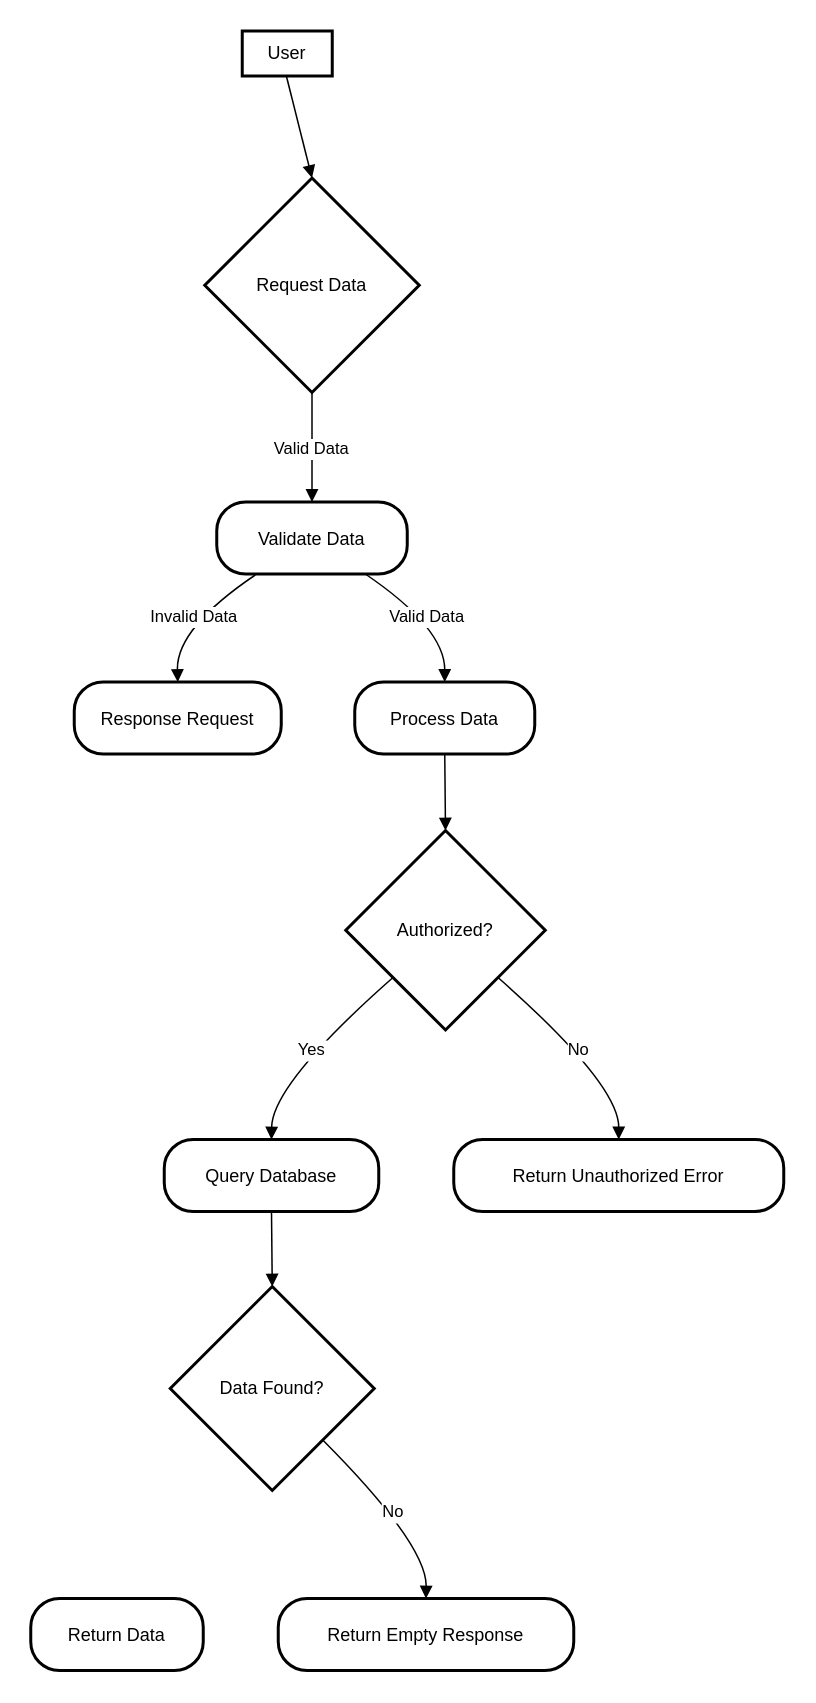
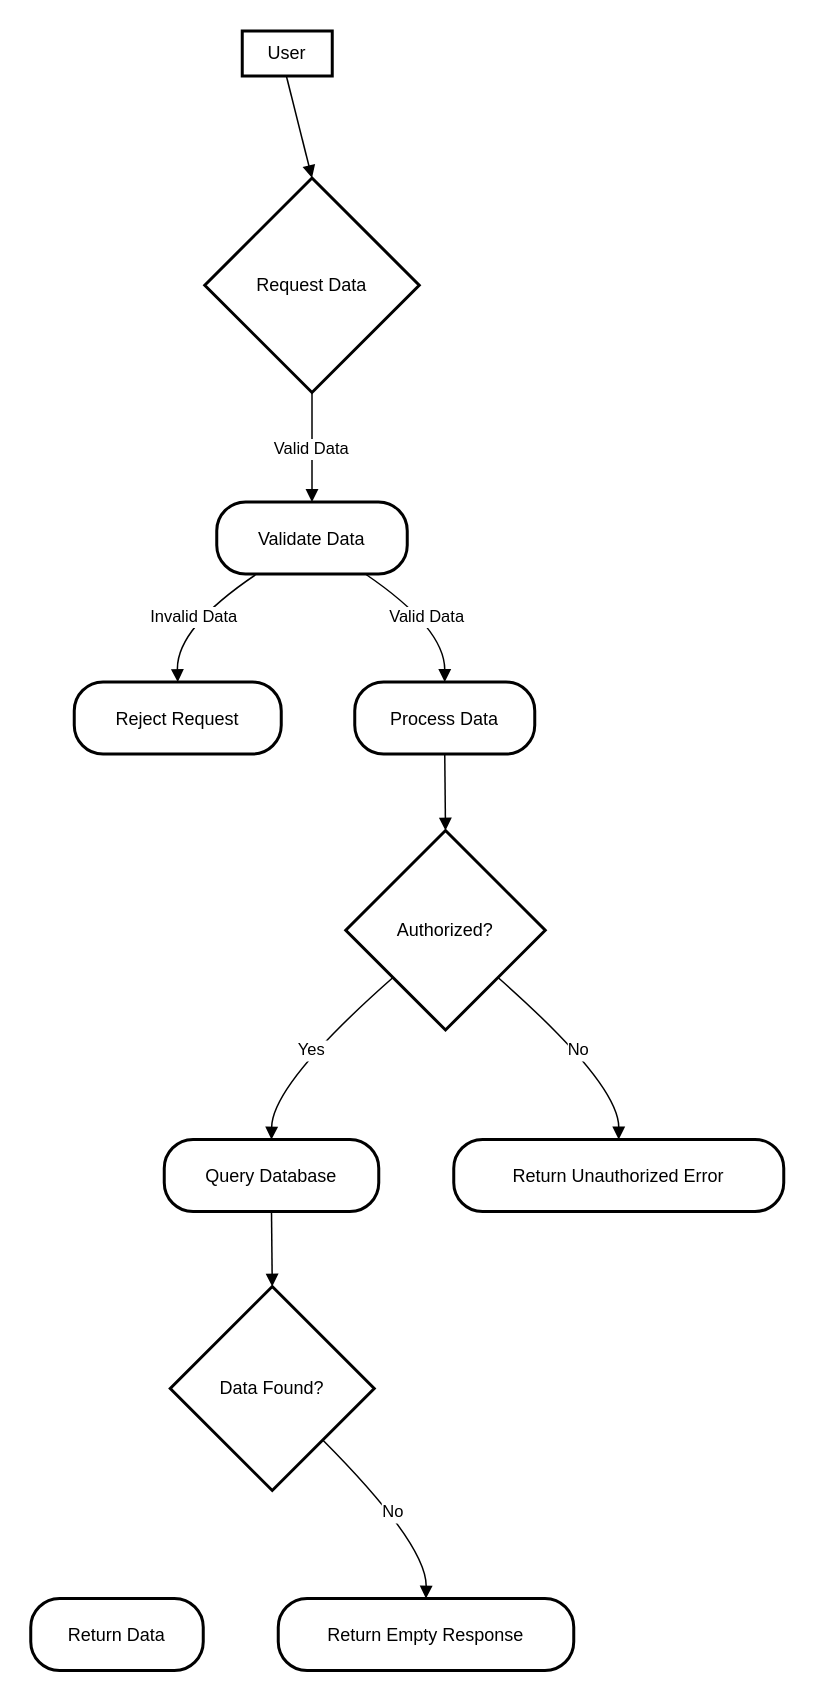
node "Response Request": label "Response Request" -> "Reject Request"
